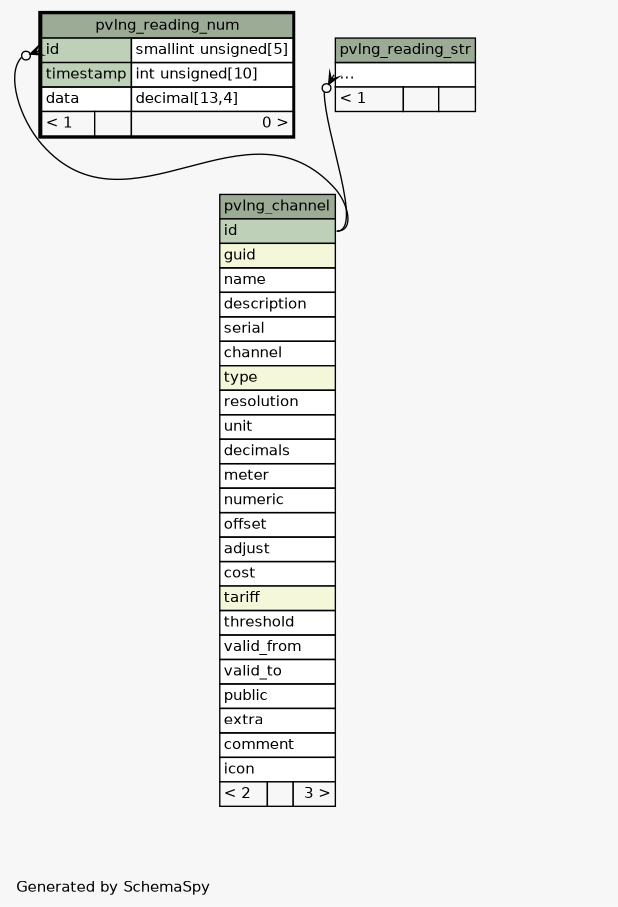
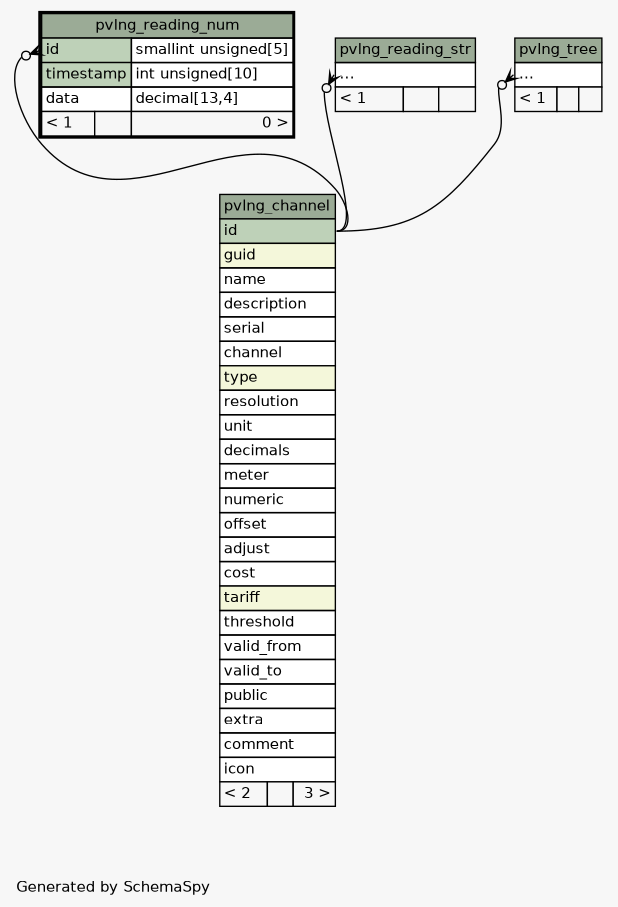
node "pvlng_tree": added
